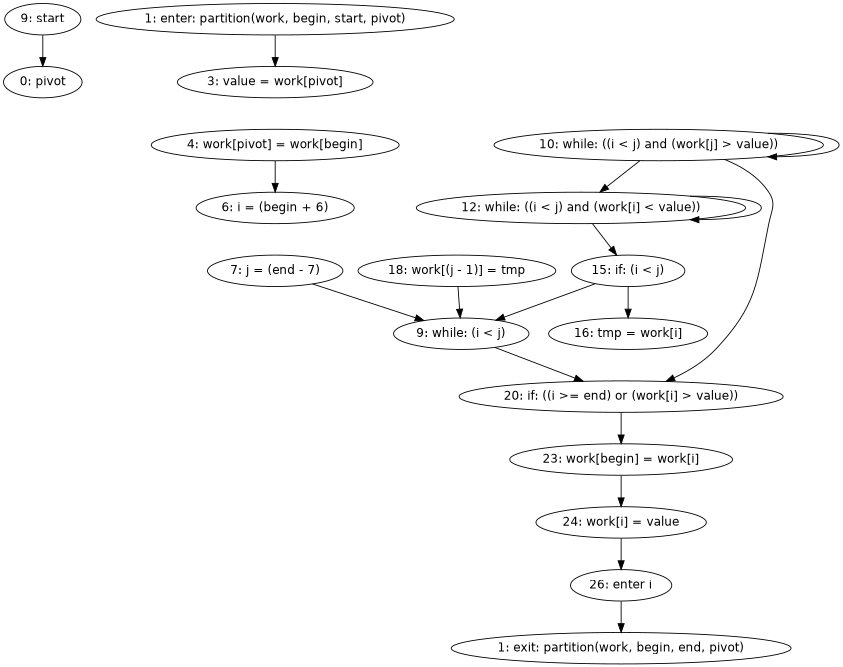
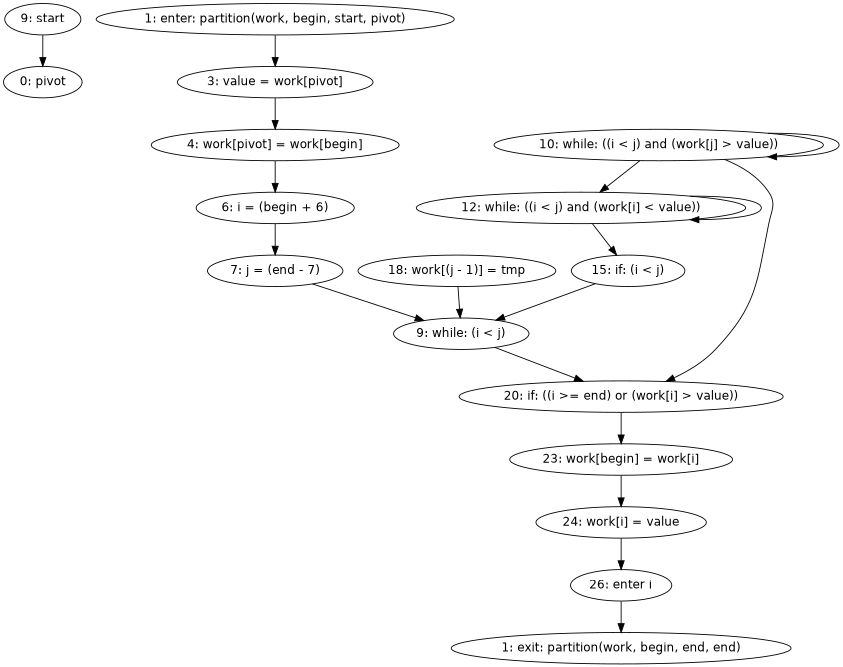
edge "3: value = work[pivot]" -> "4: work[pivot] = work[begin]": added
edge "6: i = (begin + 6)" -> "7: j = (end - 7)": added
node "16: tmp = work[i]": removed
node "1: exit: partition(work, begin, end, pivot)": label "1: exit: partition(work, begin, end, pivot)" -> "1: exit: partition(work, begin, end, end)"
